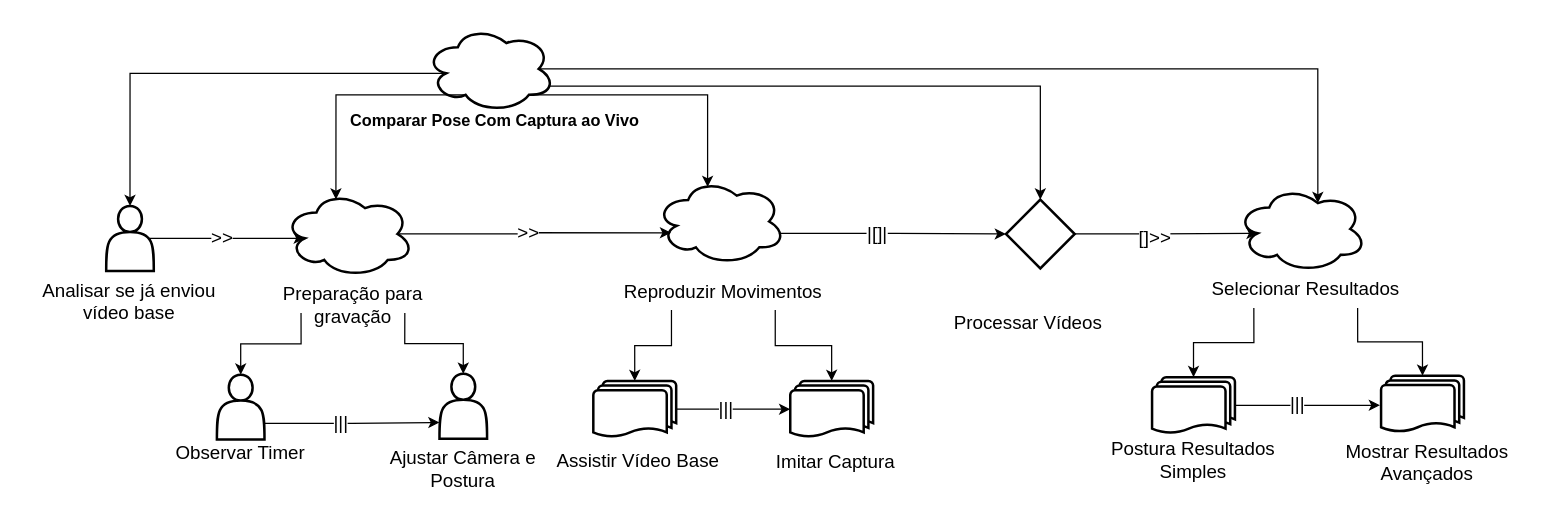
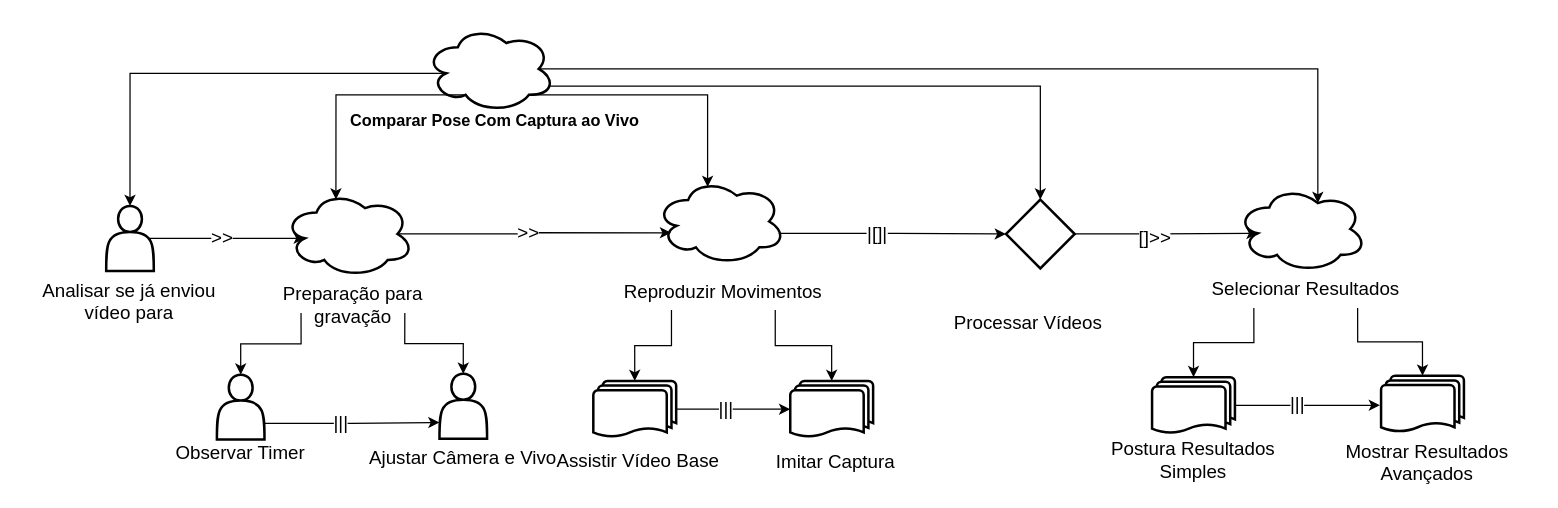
node "Analisar se já enviou vídeo base": label "Analisar se já enviou vídeo base" -> "Analisar se já enviou vídeo para"
node "Ajustar Câmera e Postura": label "Ajustar Câmera e Postura" -> "Ajustar Câmera e Vivo"
